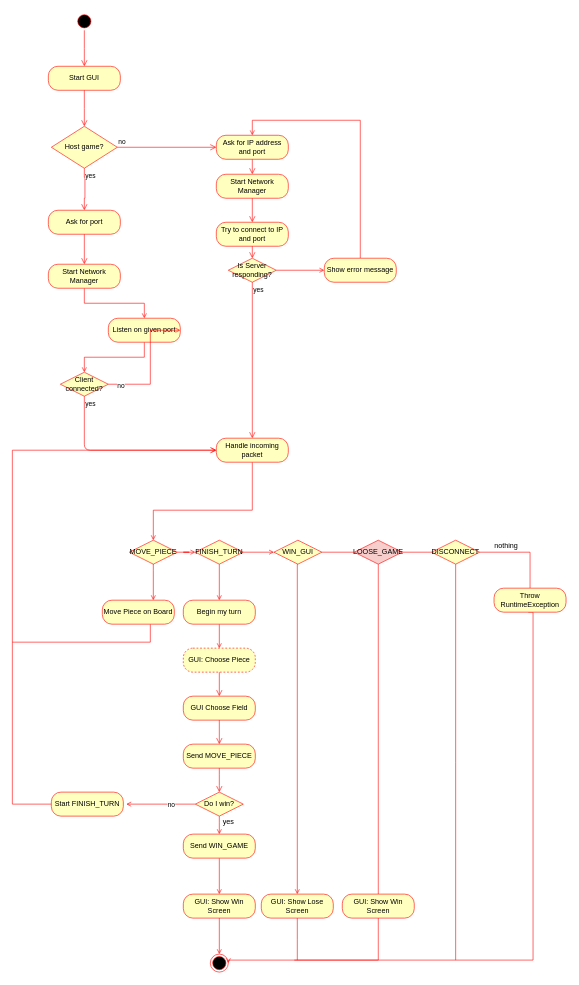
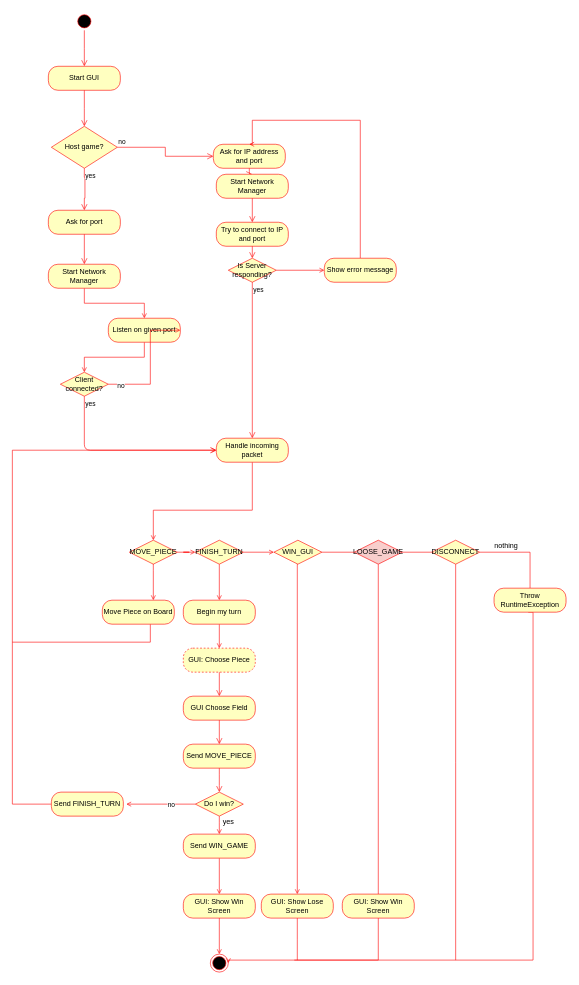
node "Ask for IP address and port": moved (252, 147) -> (249, 156)
node "Start FINISH_TURN": label "Start FINISH_TURN" -> "Send FINISH_TURN"
